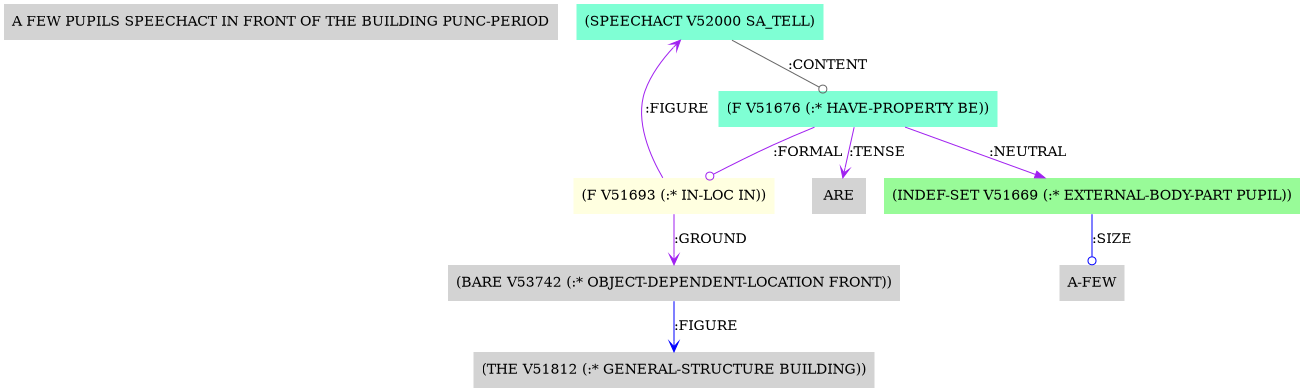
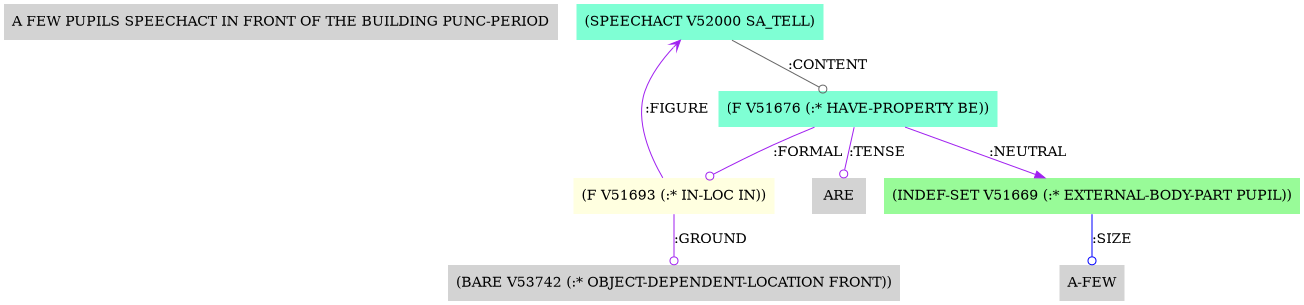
edge "(F V51676 (:* HAVE-PROPERTY BE))" -> "ARE": arrowhead vee -> odot
edge "(F V51693 (:* IN-LOC IN))" -> "(BARE V53742 (:* OBJECT-DEPENDENT-LOCATION FRONT))": arrowhead vee -> odot
node "(THE V51812 (:* GENERAL-STRUCTURE BUILDING))": removed
